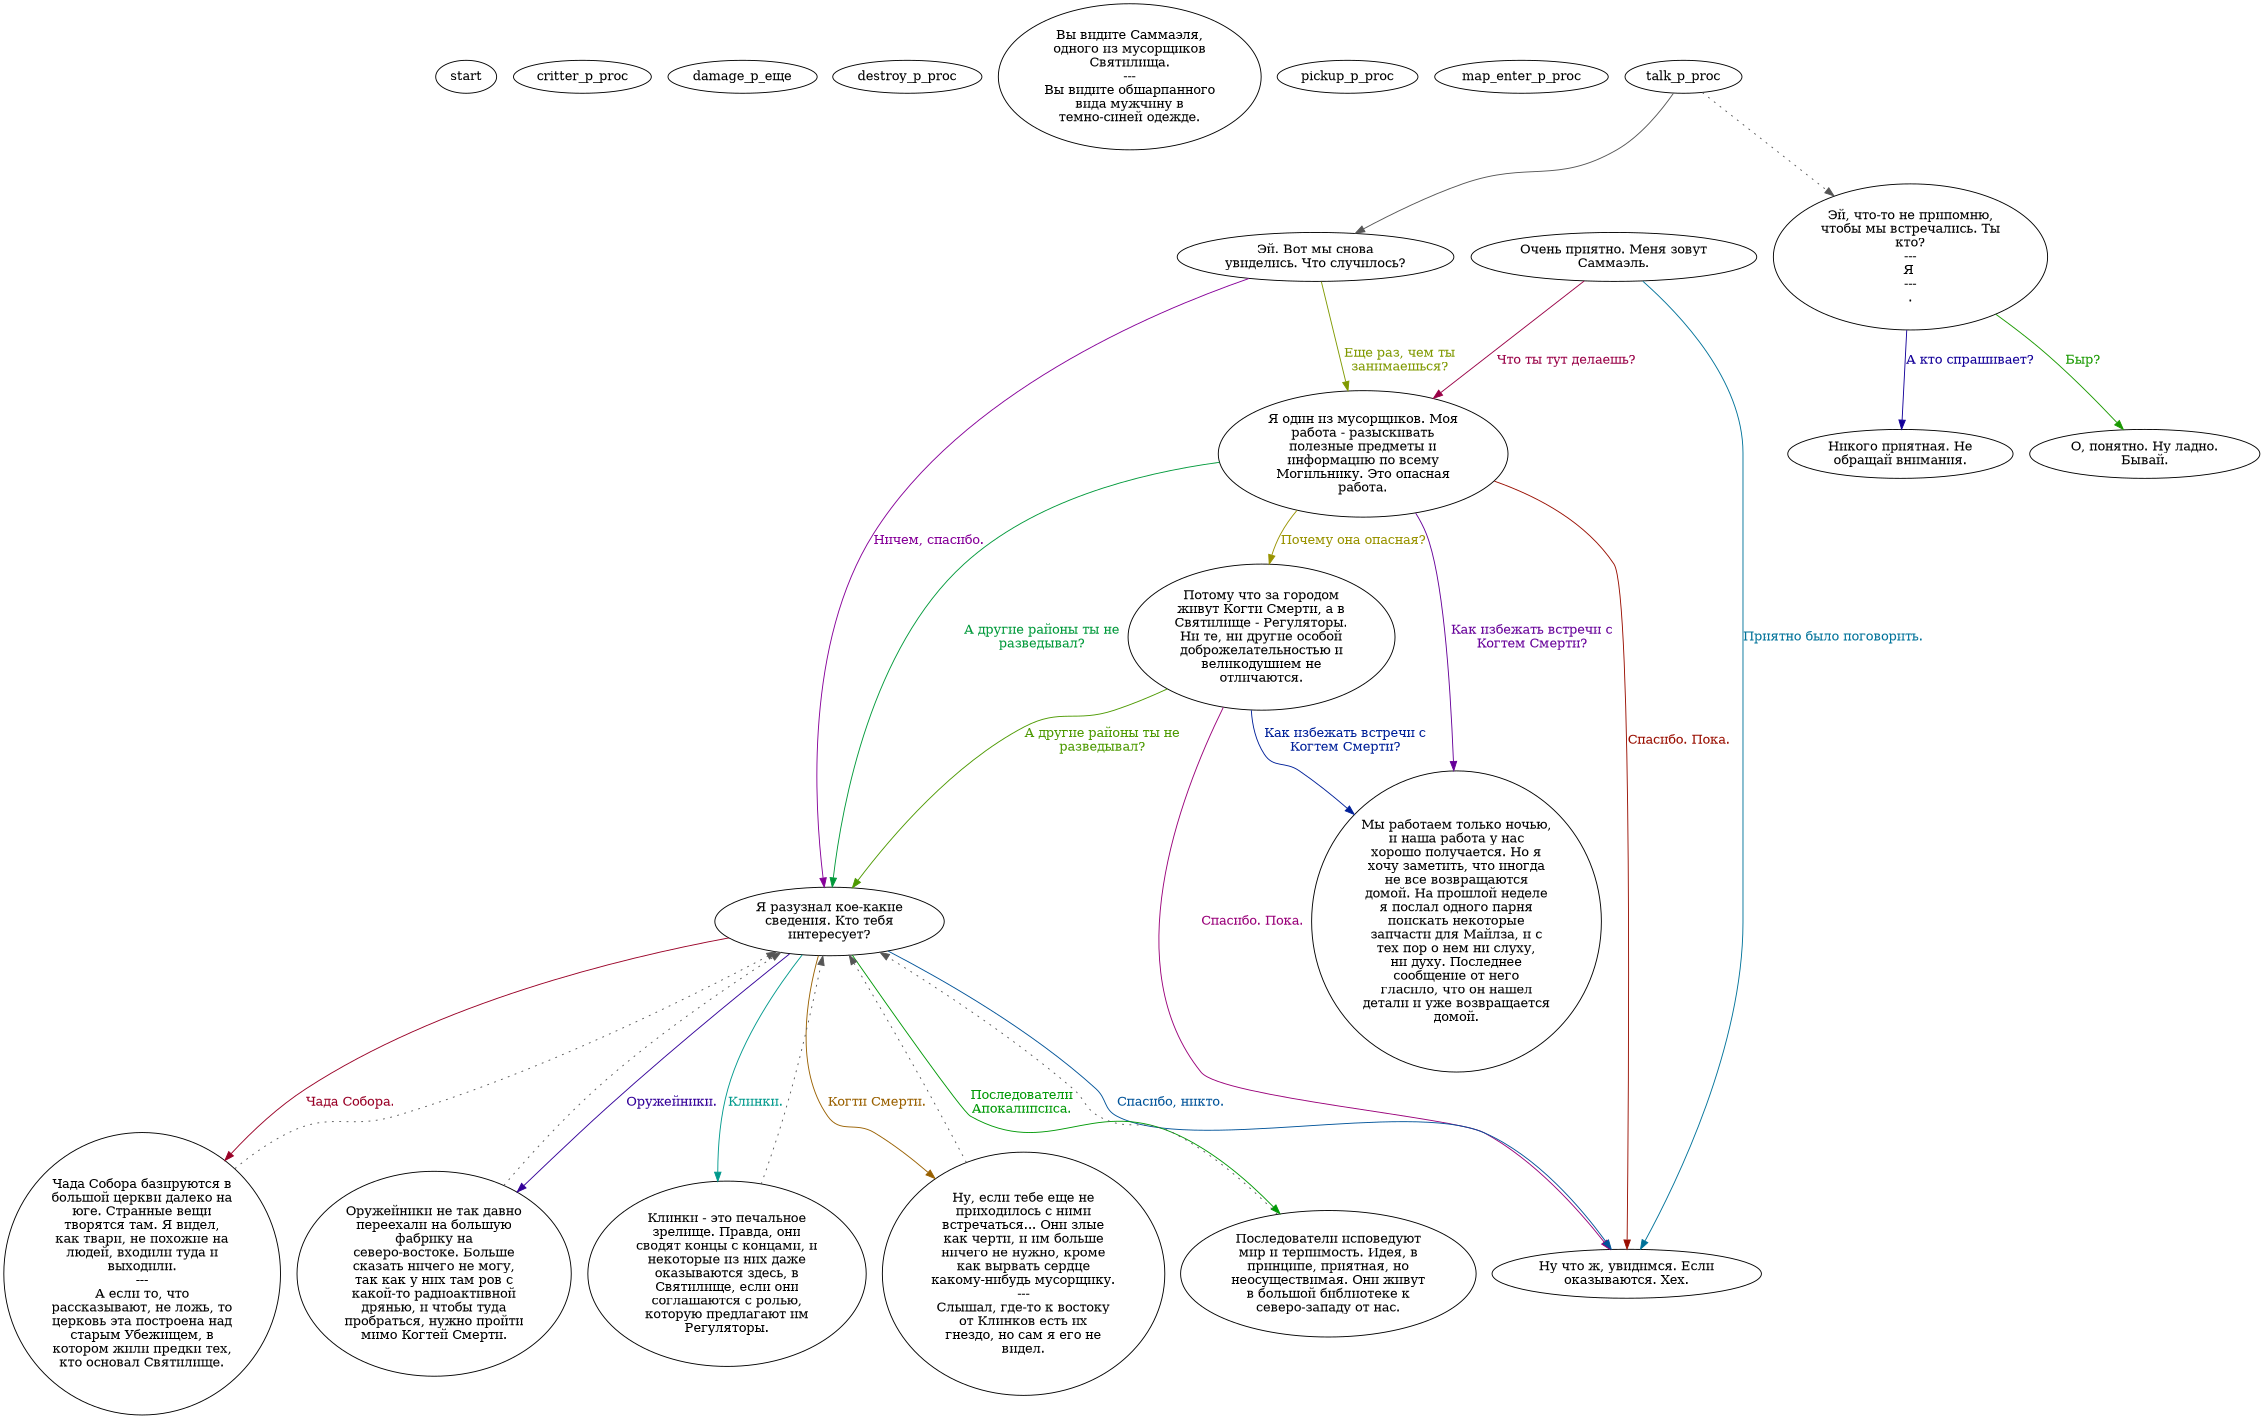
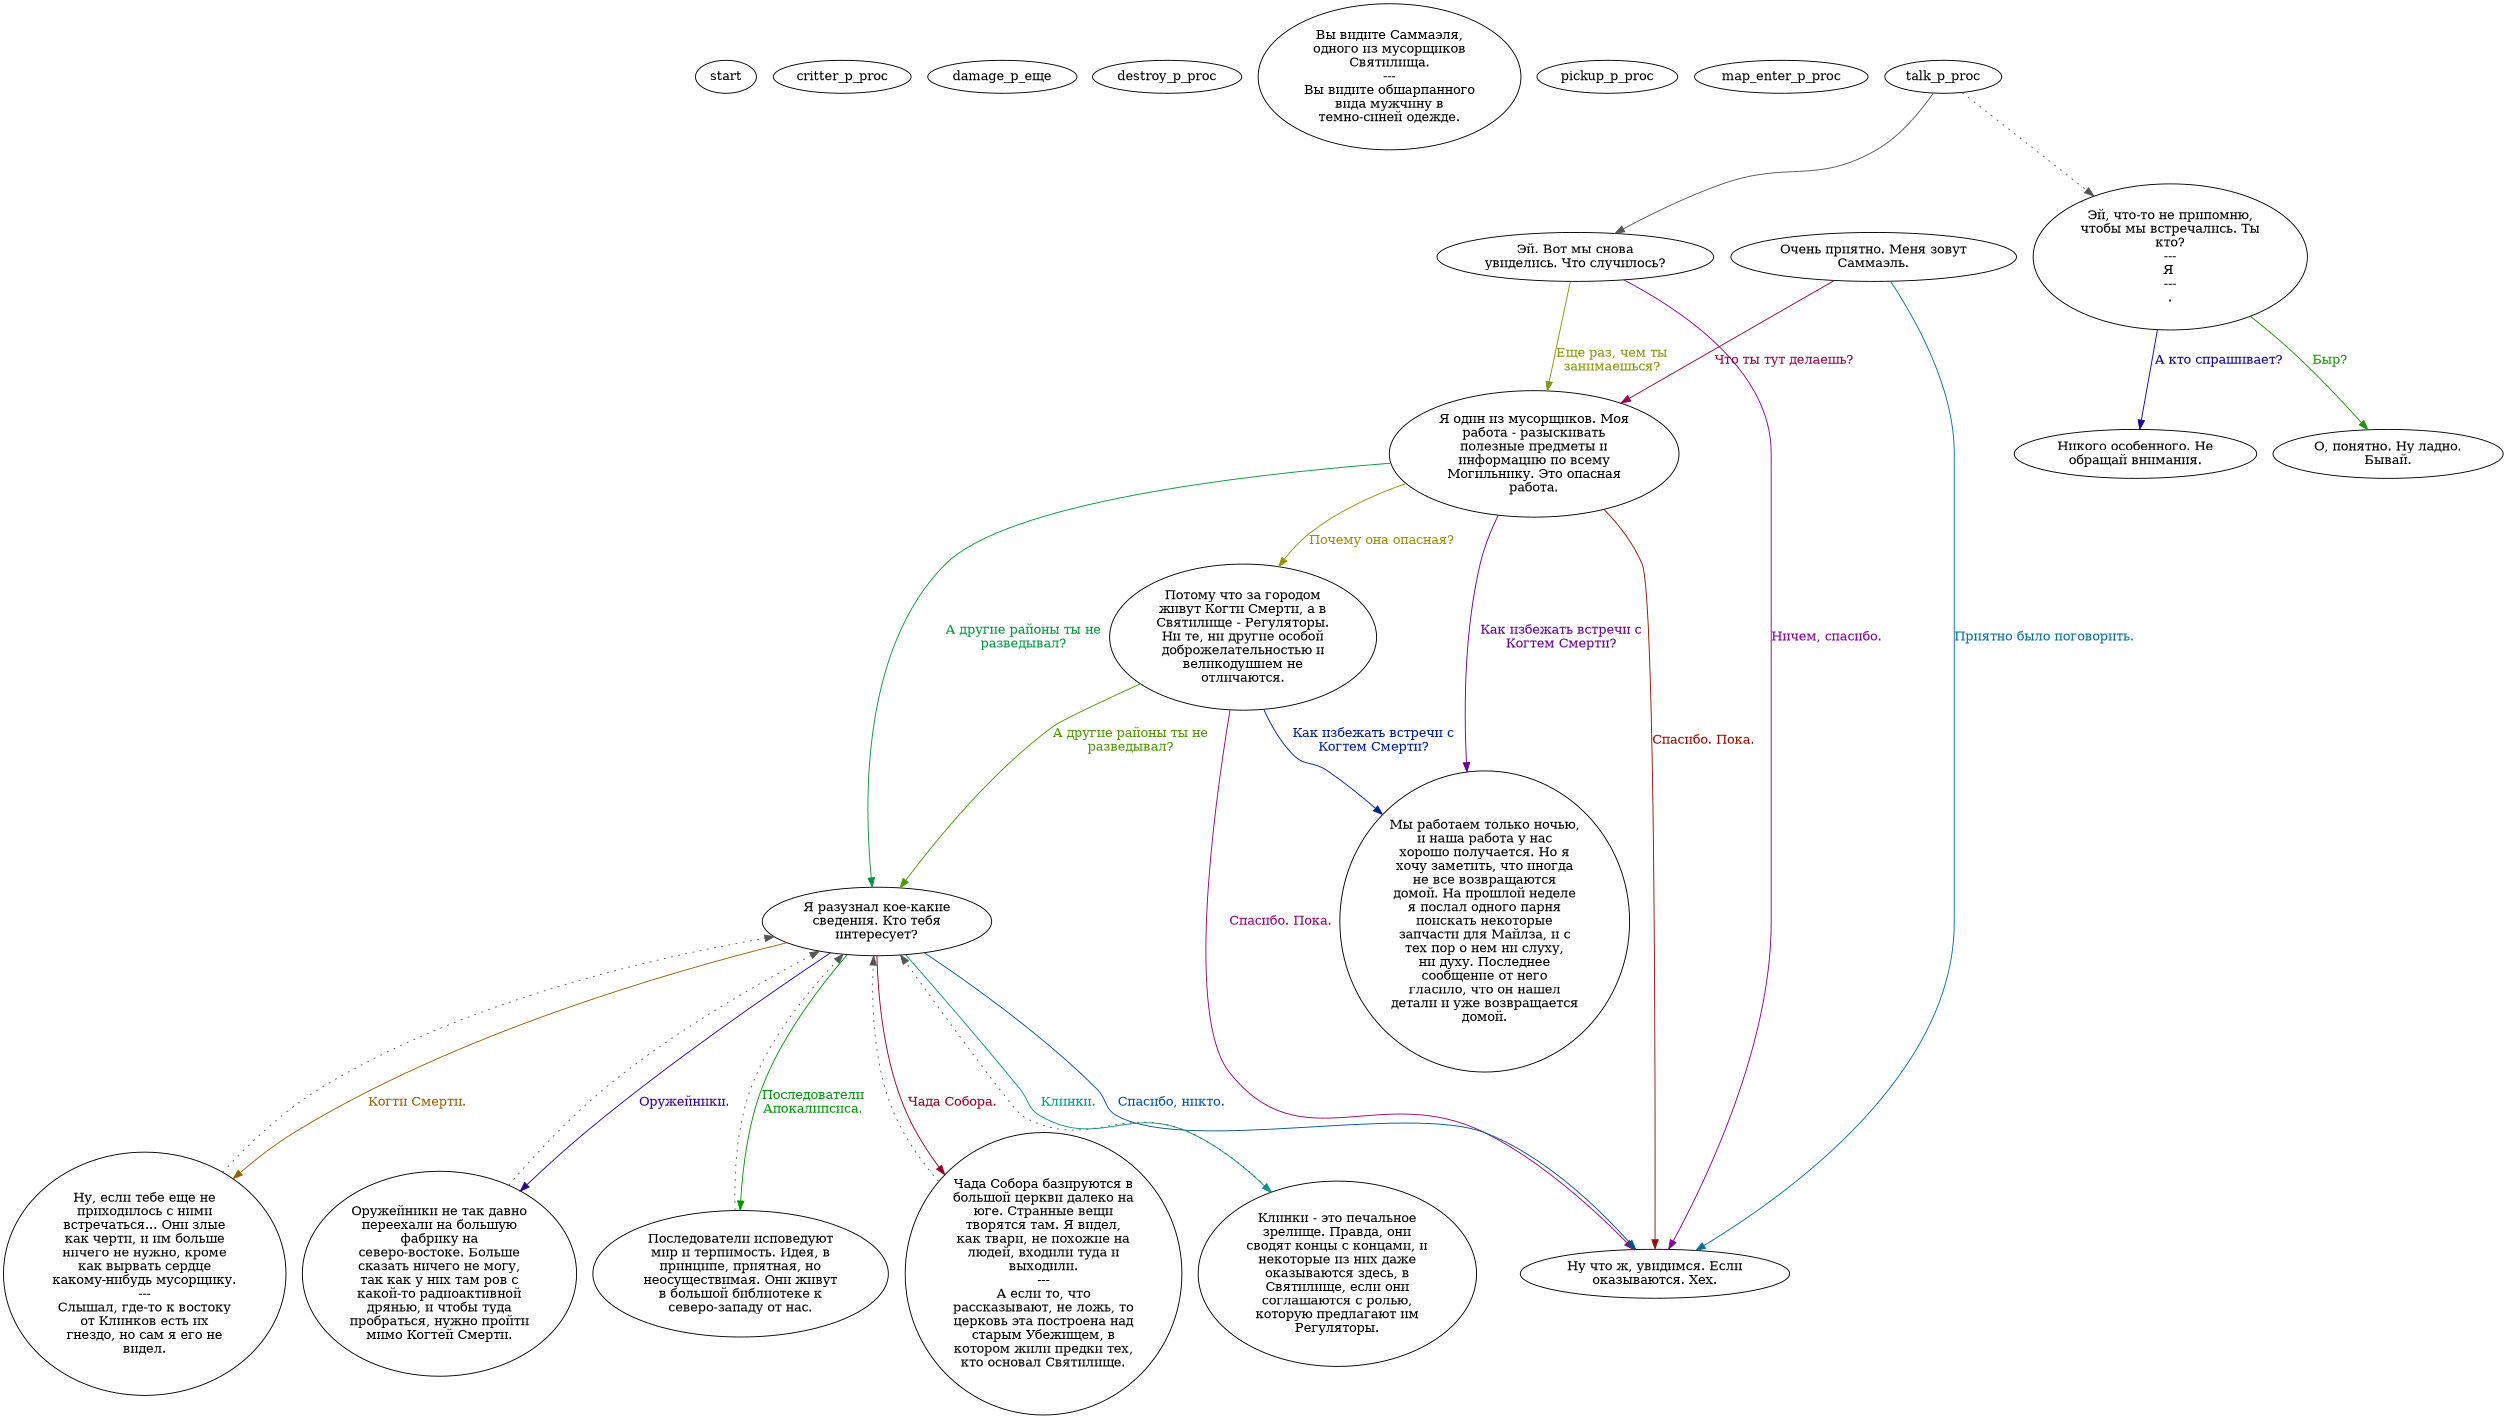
node "Никого приятная. Не обращай внимания.": label "Никого приятная. Не обращай внимания." -> "Никого особенного. Не обращай внимания."
edge "Эй. Вот мы снова увиделись. Что случилось?" -> "Я разузнал кое-какие сведения. Кто тебя интересует?": now "Эй. Вот мы снова увиделись. Что случилось?" -> "Ну что ж, увидимся. Если оказываются. Хех."
